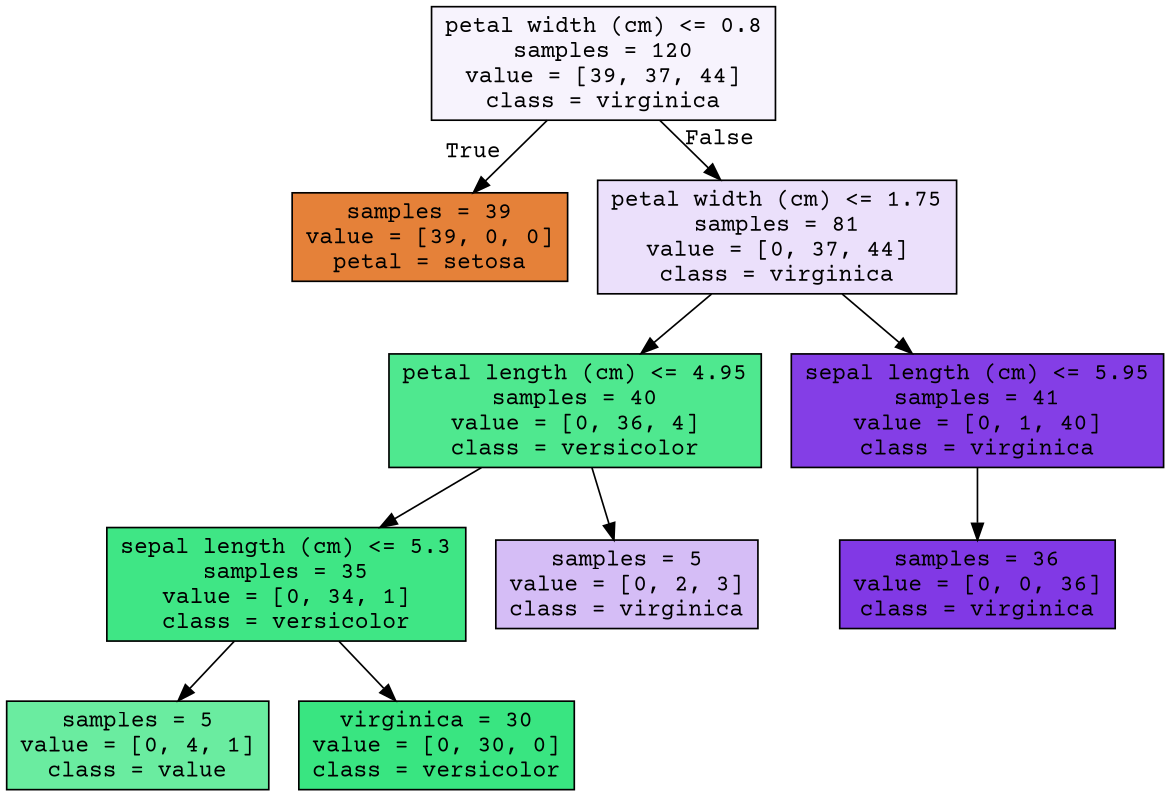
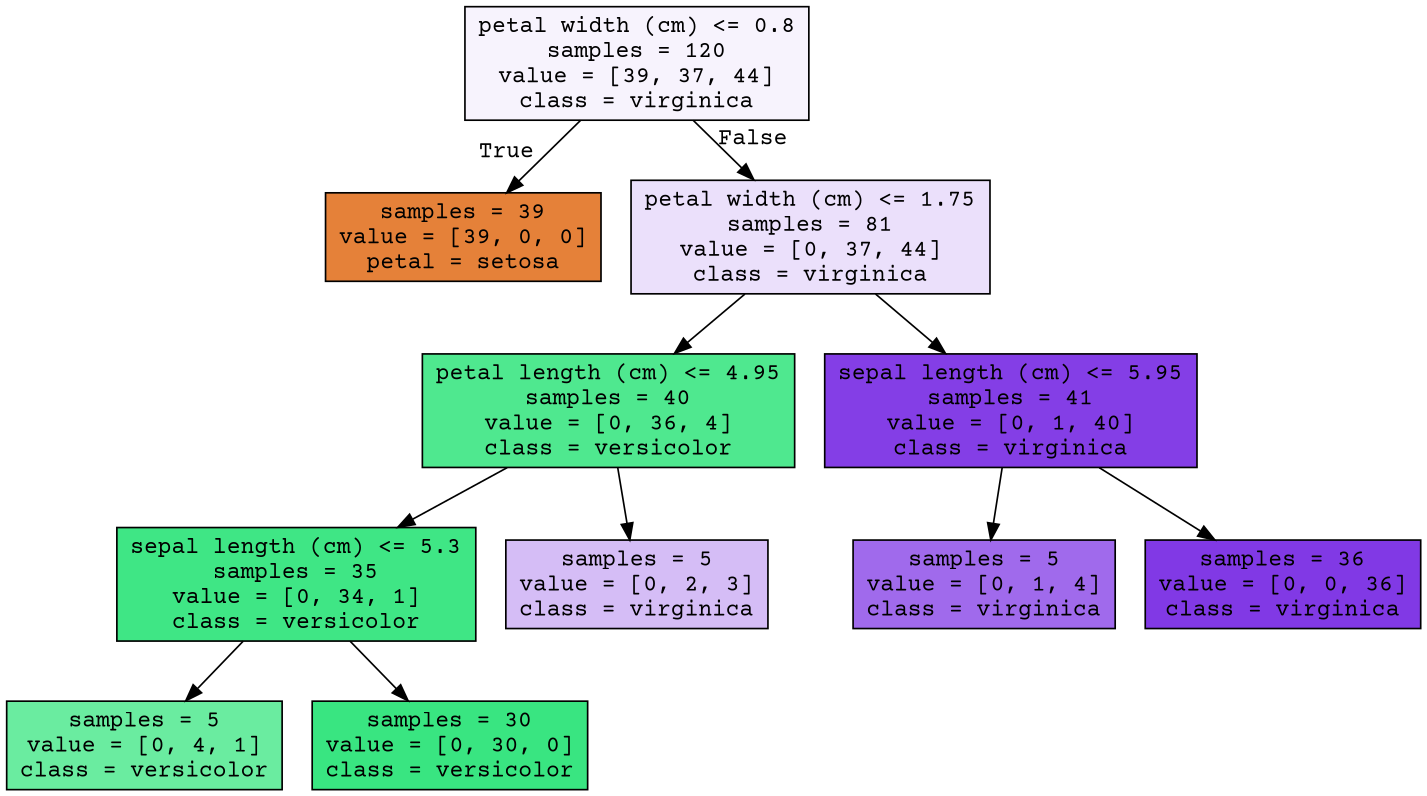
node "samples = 5 value = [0, 1, 4] class = virginica": added
node "samples = 5 value = [0, 4, 1] class = value": label "samples = 5 value = [0, 4, 1] class = value" -> "samples = 5 value = [0, 4, 1] class = versicolor"
node "virginica = 30 value = [0, 30, 0] class = versicolor": label "virginica = 30 value = [0, 30, 0] class = versicolor" -> "samples = 30 value = [0, 30, 0] class = versicolor"
